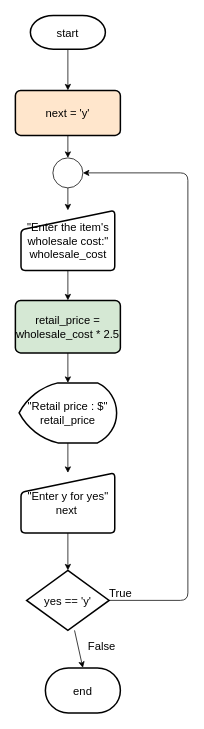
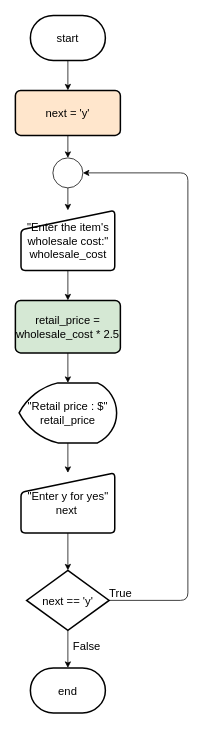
node "start": size 75x34 -> 75x45
node "yes == 'y'": label "yes == 'y'" -> "next == 'y'"
node "False": moved (102, 645) -> (87, 645)
node "end": moved (83, 690) -> (68, 690)
